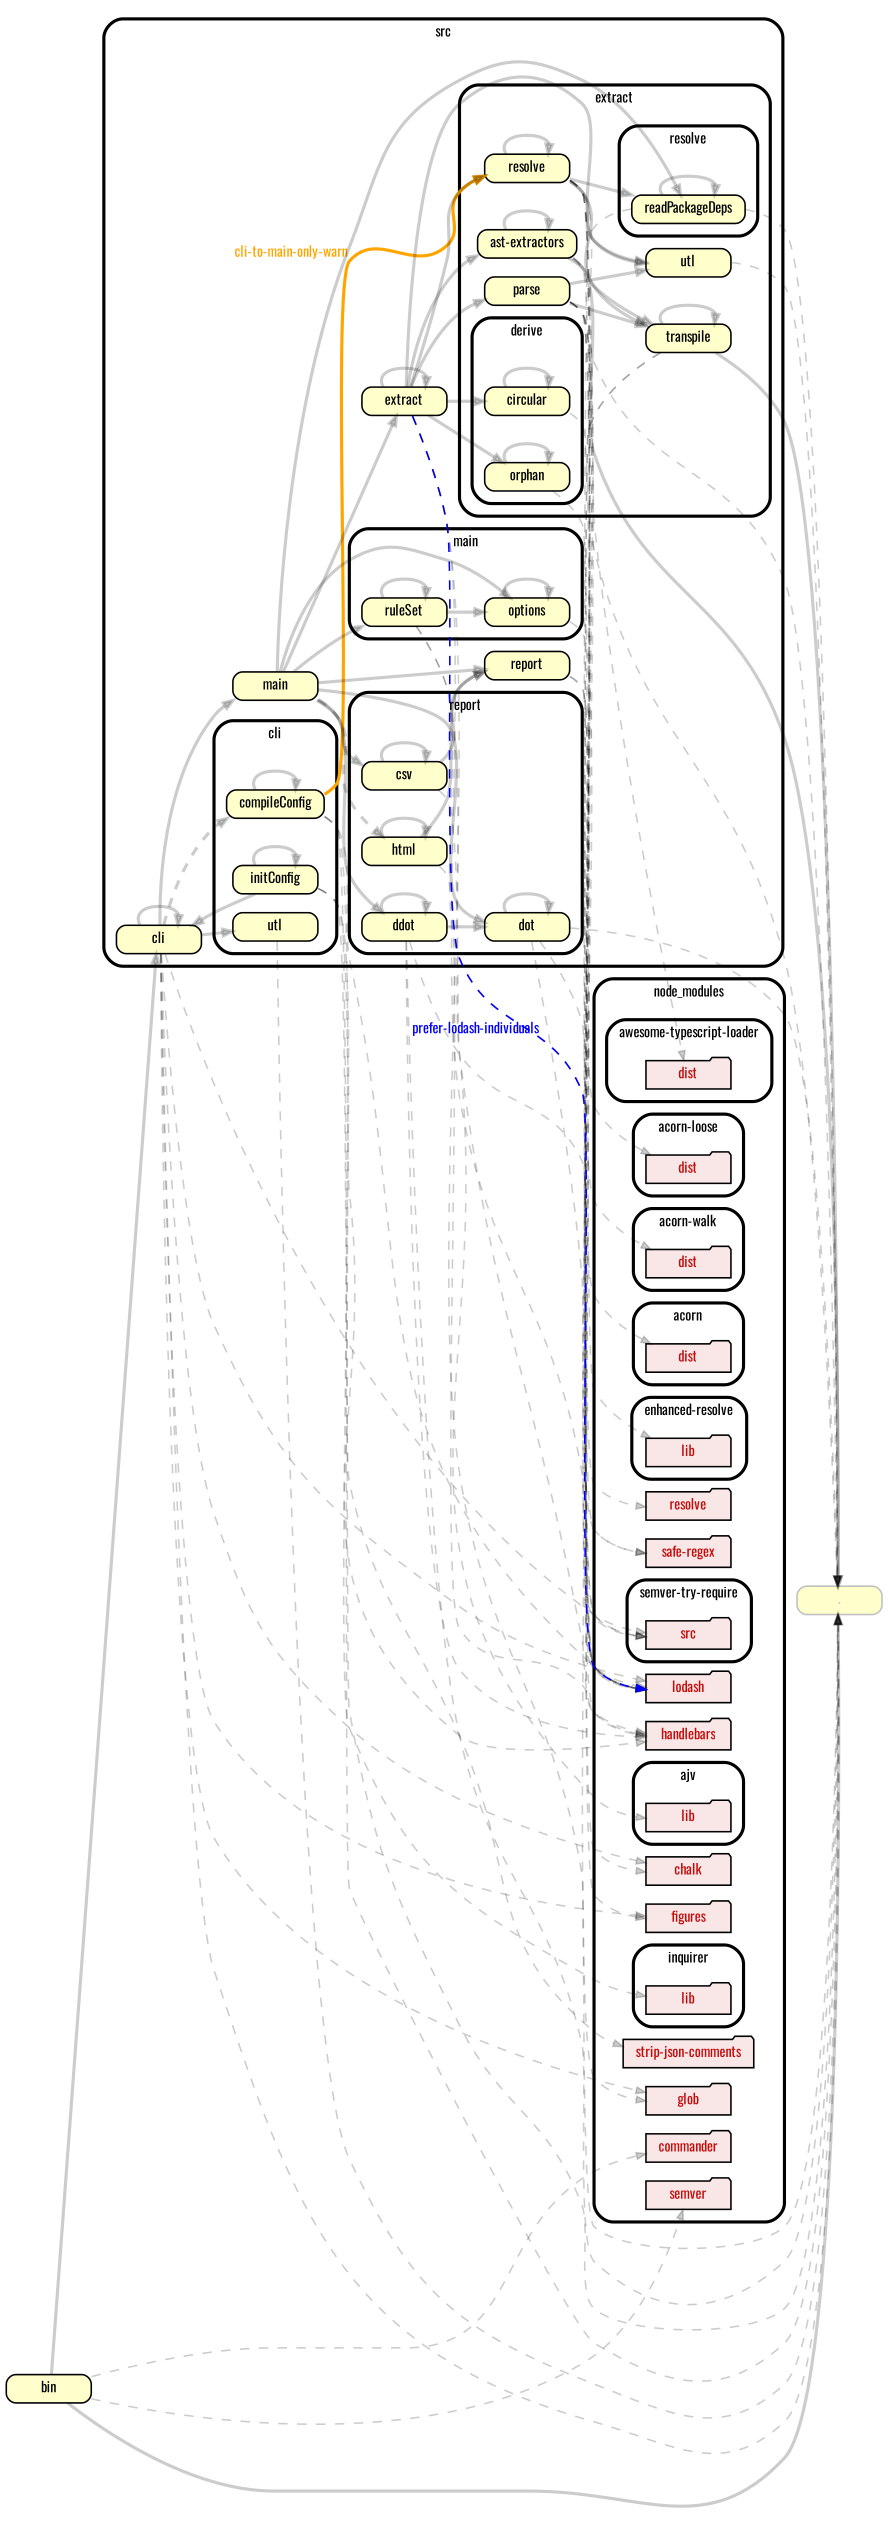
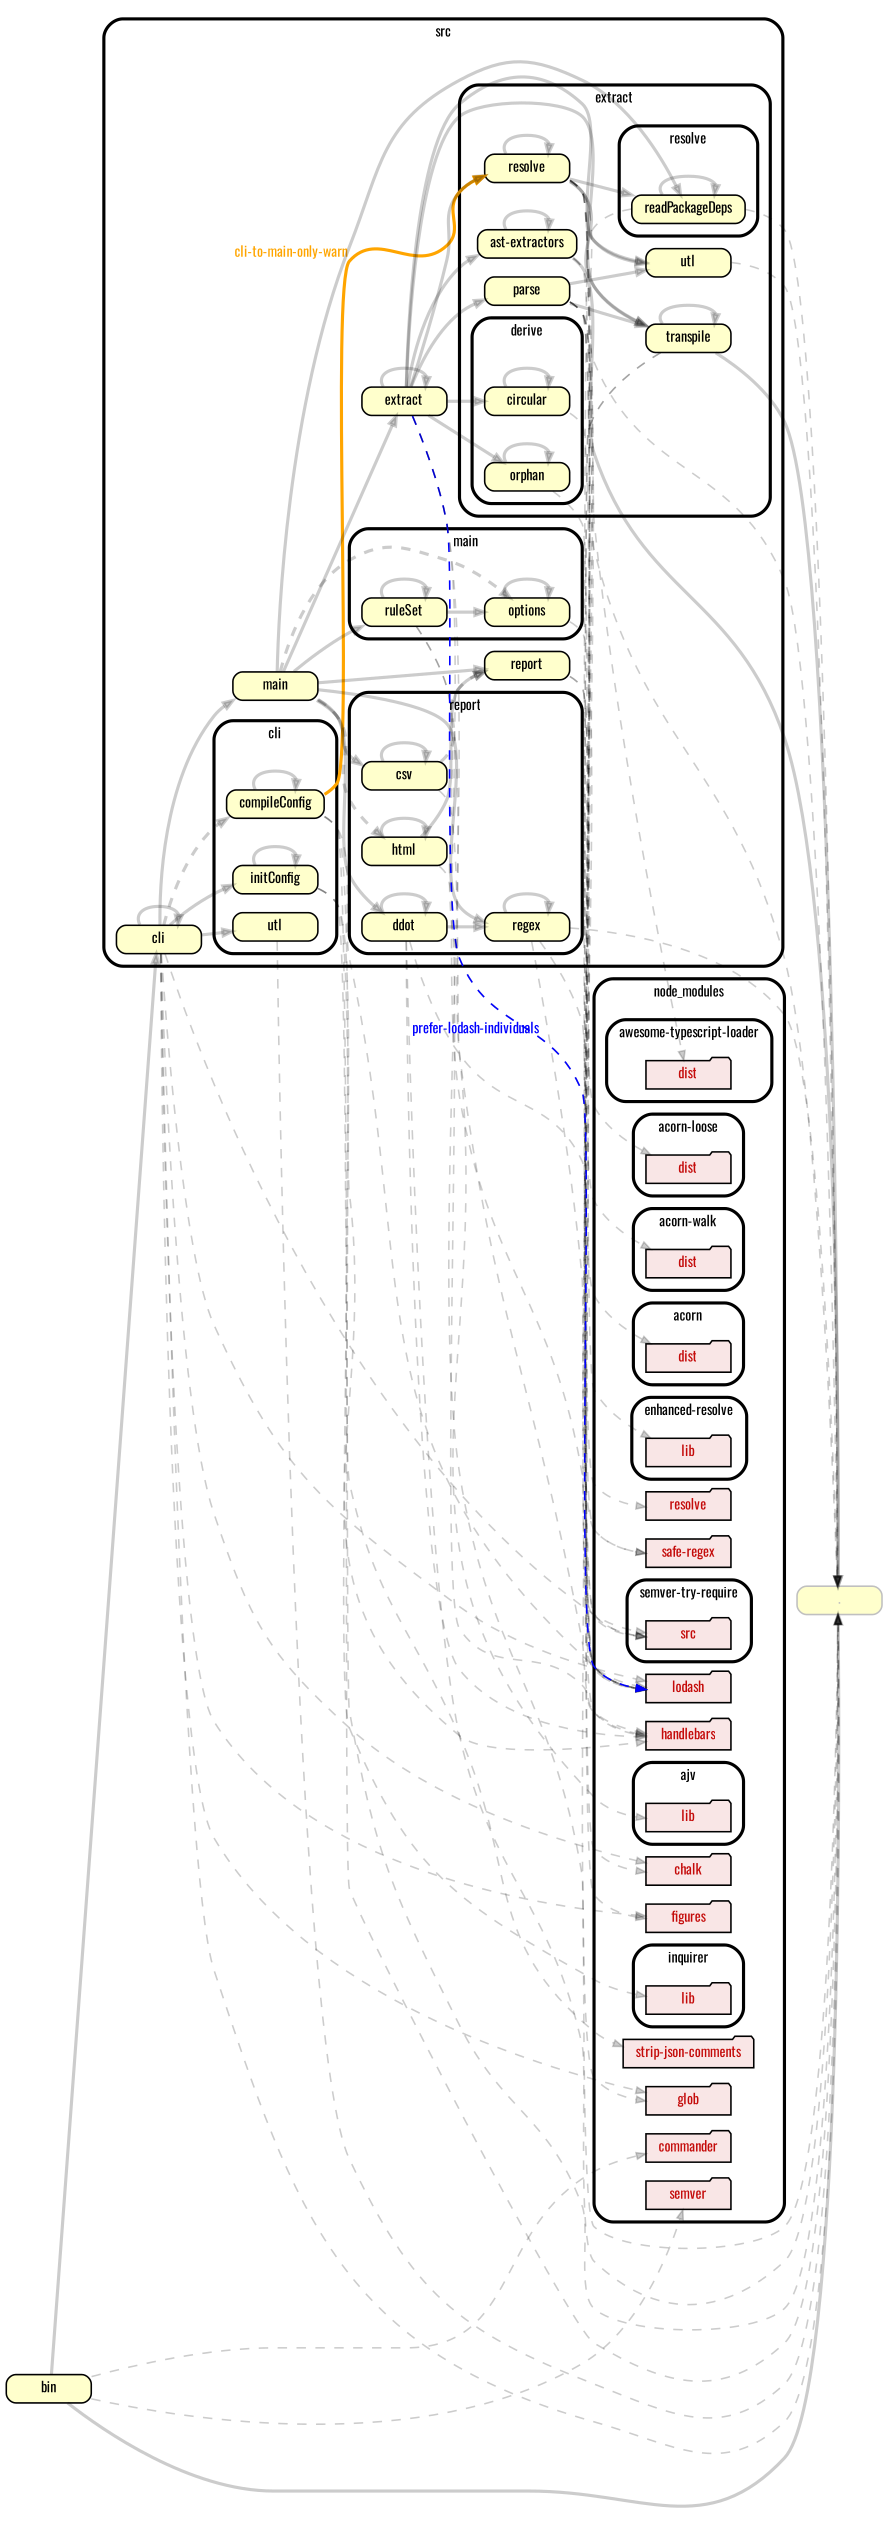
edge "ast-extractors" -> "transpile": now "extract" -> "transpile"
edge "main" -> "options": style solid -> dashed
edge "csv" -> "report": style solid -> dashed
edge "initConfig" -> "cli": reversed
node "dot": label "dot" -> "regex"
